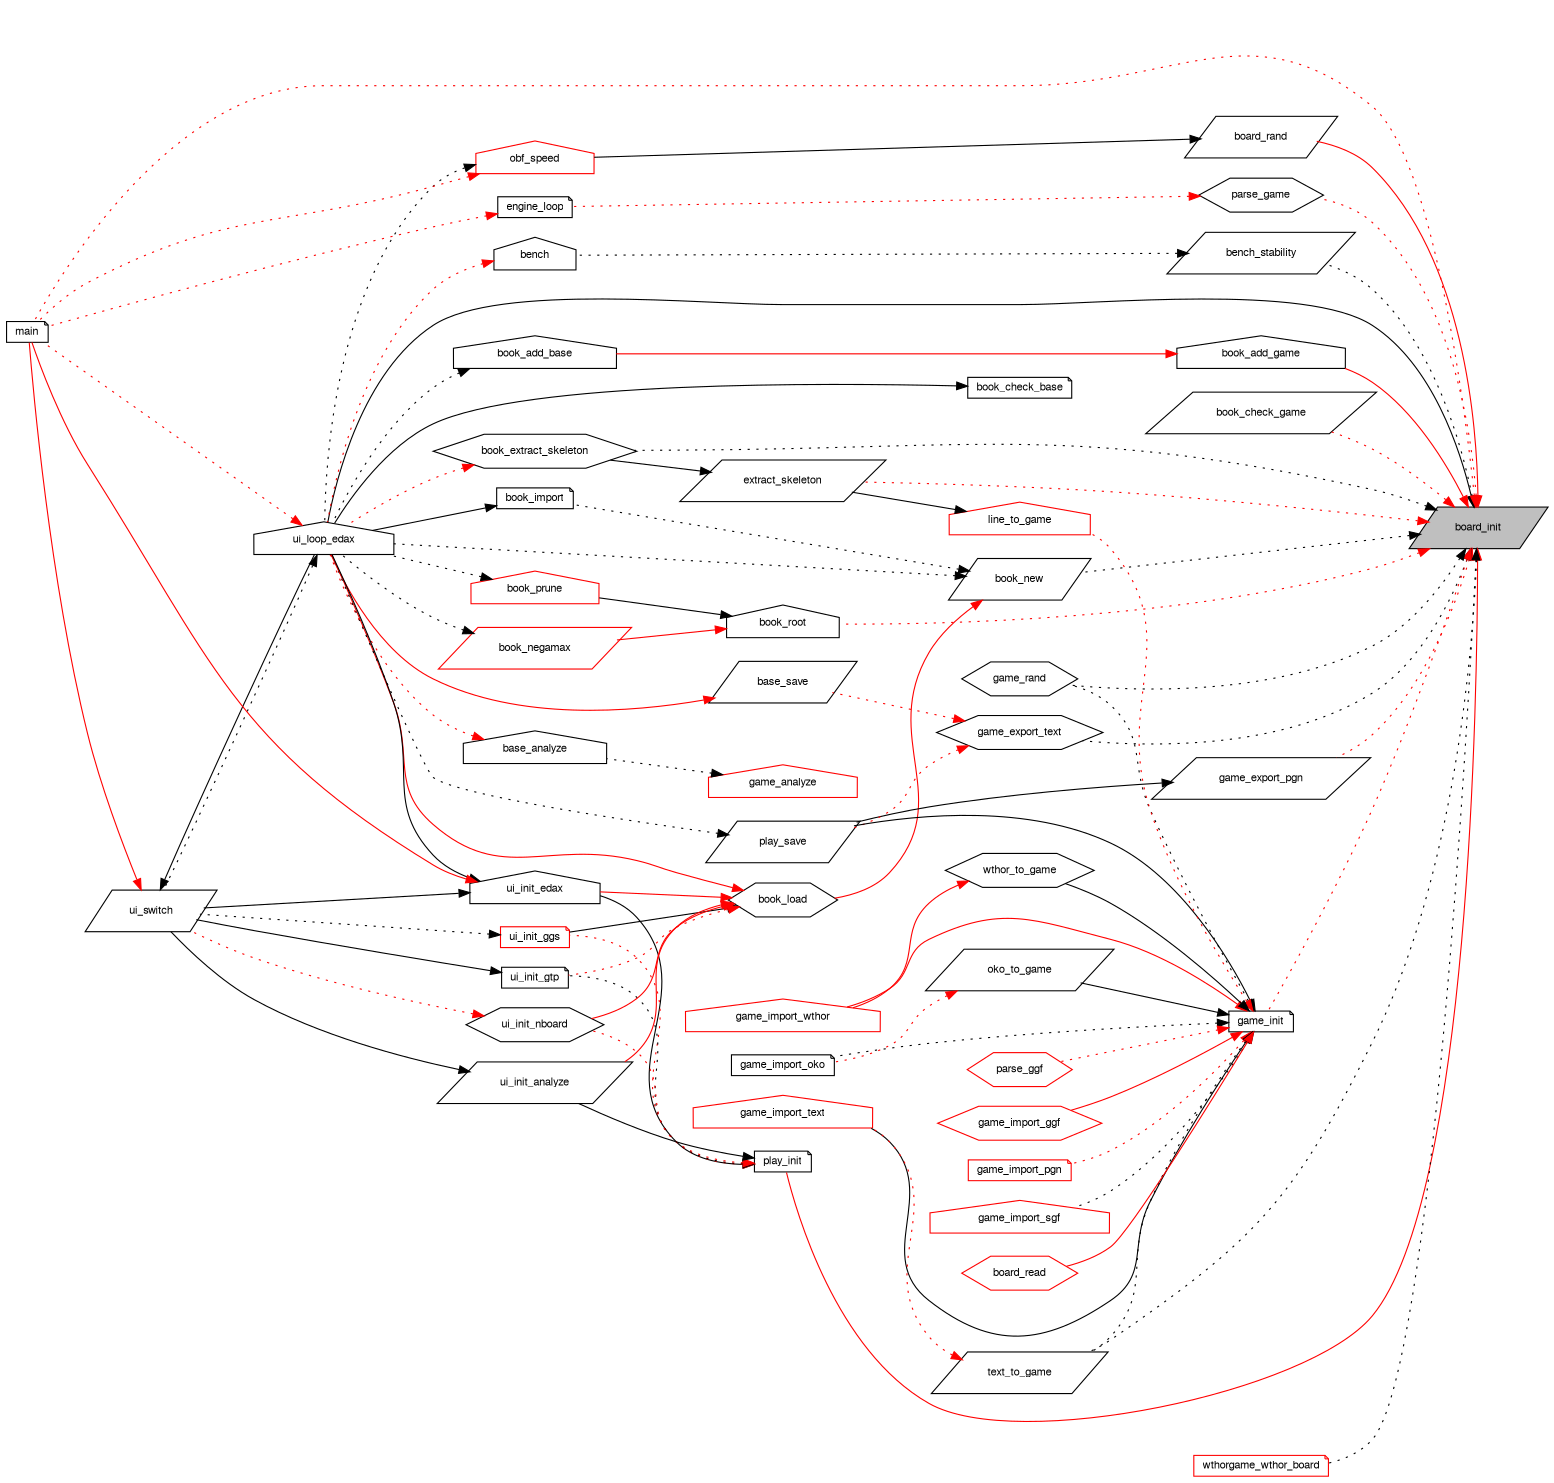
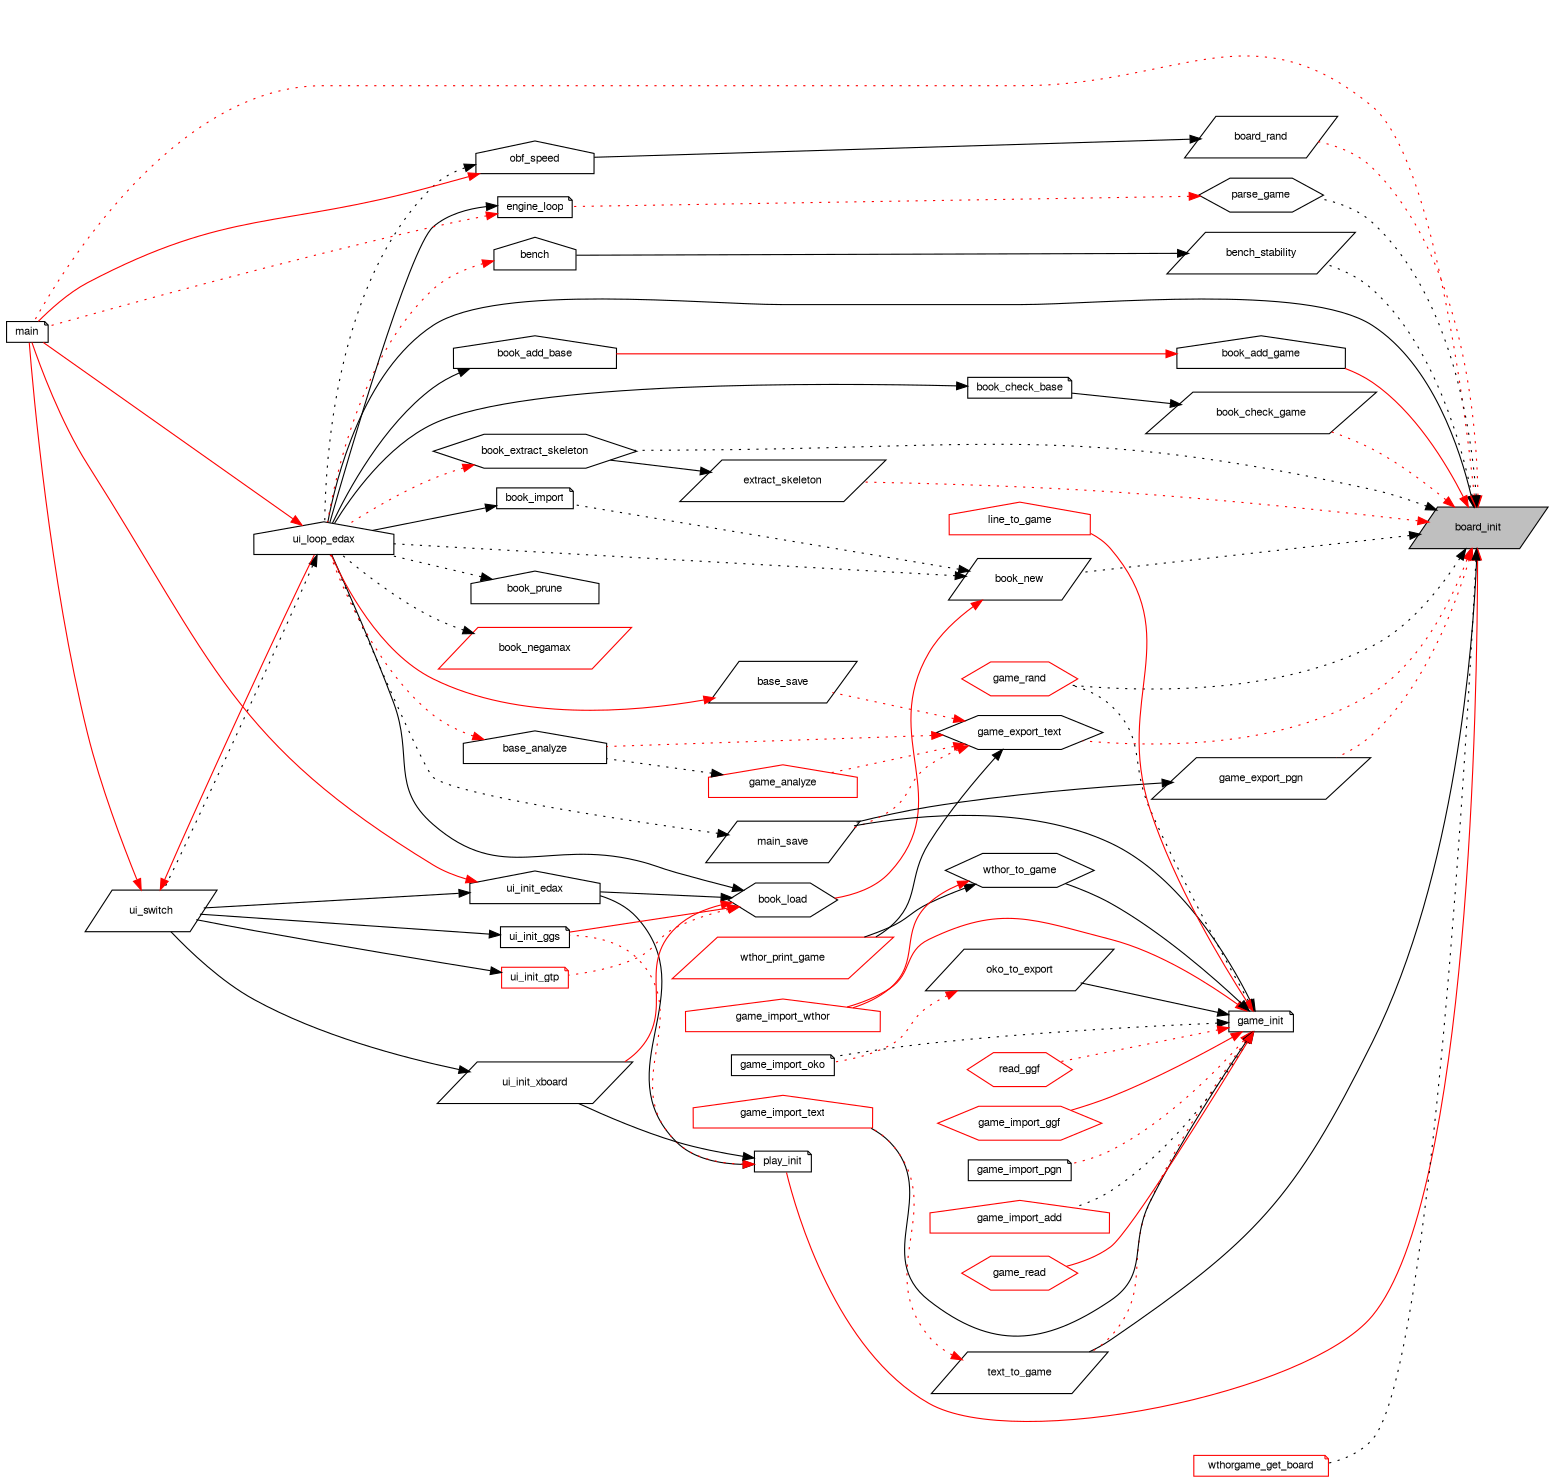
node "obf_speed": color red -> black
edge "main" -> "obf_speed": style dotted -> solid
edge "bench" -> "bench_stability": style dotted -> solid
edge "parse_game" -> "board_init": color red -> black
edge "board_rand" -> "board_init": style solid -> dotted
edge "book_check_base" -> "book_check_game": added
edge "main" -> "ui_loop_edax": style dotted -> solid
edge "ui_loop_edax" -> "book_add_base": style dotted -> solid
edge "extract_skeleton" -> "line_to_game": removed
node "book_prune": color red -> black
node "book_root": removed
node "game_rand": color black -> red
edge "ui_loop_edax" -> "ui_switch": color black -> red
edge "game_export_text" -> "board_init": color black -> red
edge "line_to_game" -> "game_init": style dotted -> solid
edge "base_analyze" -> "game_export_text": added
edge "game_analyze" -> "game_export_text": added
edge "game_init" -> "board_init": removed
edge "ui_loop_edax" -> "ui_init_edax": now "ui_loop_edax" -> "engine_loop"
edge "ui_loop_edax" -> "book_load": color red -> black
node "play_save": label "play_save" -> "main_save"
edge "ui_init_edax" -> "book_load": color red -> black
edge "ui_init_ggs" -> "book_load": color black -> red
edge "ui_switch" -> "ui_init_ggs": style dotted -> solid
node "ui_init_ggs": color red -> black
node "wthor_print_game": added
node "oko_to_game": label "oko_to_game" -> "oko_to_export"
node "ui_init_gtp": color black -> red
edge "ui_init_gtp" -> "play_init": removed
edge "text_to_game" -> "board_init": style dotted -> solid
node "ui_init_nboard": removed
node "parse_ggf": label "parse_ggf" -> "read_ggf"
node "ui_init_analyze": label "ui_init_analyze" -> "ui_init_xboard"
node "game_import_pgn": color red -> black
edge "text_to_game" -> "game_init": color black -> red
node "game_import_sgf": label "game_import_sgf" -> "game_import_add"
node "board_read": label "board_read" -> "game_read"
node "wthorgame_wthor_board": label "wthorgame_wthor_board" -> "wthorgame_get_board"
